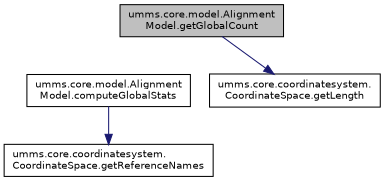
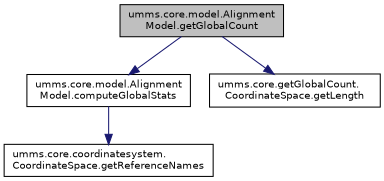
edge "umms.core.model.Alignment Model.getGlobalCount" -> "umms.core.model.Alignment Model.computeGlobalStats": added
node "umms.core.coordinatesystem. CoordinateSpace.getLength": label "umms.core.coordinatesystem. CoordinateSpace.getLength" -> "umms.core.getGlobalCount. CoordinateSpace.getLength"
